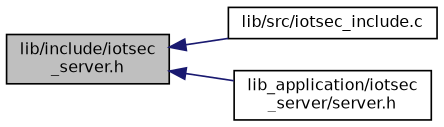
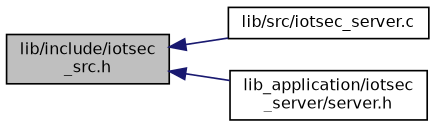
node "lib/src/iotsec_include.c": label "lib/src/iotsec_include.c" -> "lib/src/iotsec_server.c"
node "lib/include/iotsec _server.h": label "lib/include/iotsec _server.h" -> "lib/include/iotsec _src.h"
